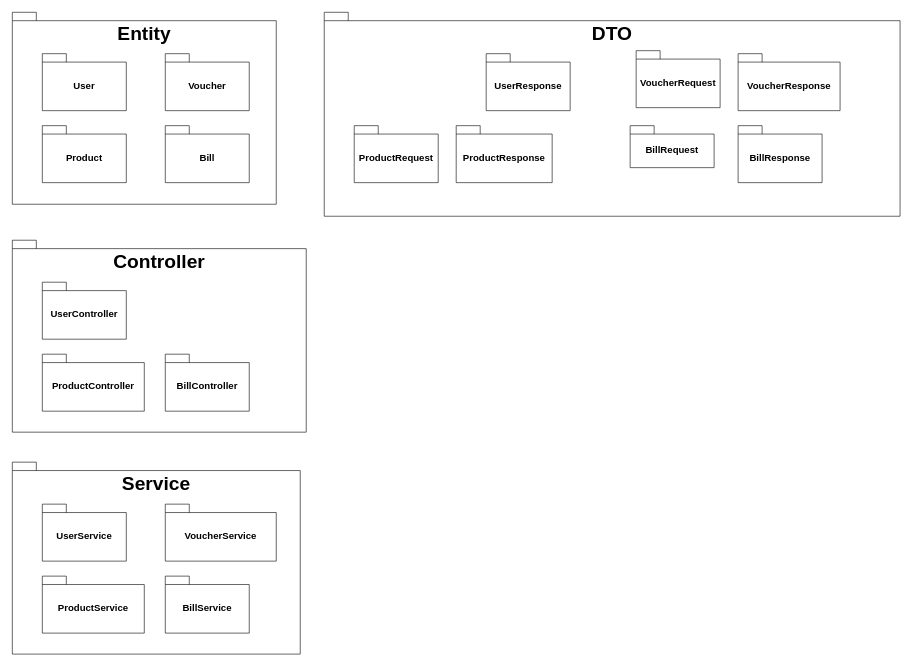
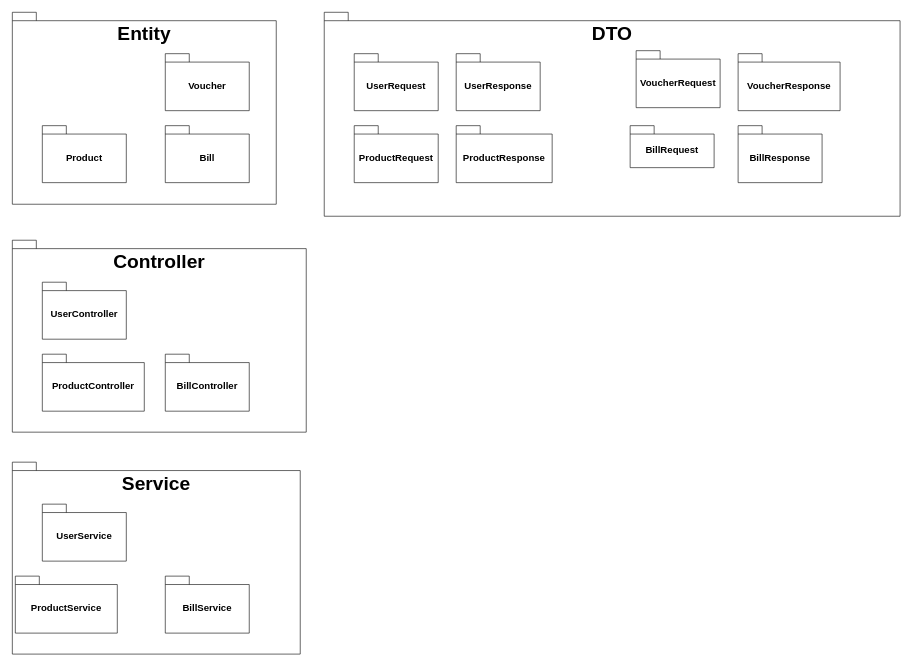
node "User": removed
node "UserRequest": added
node "UserResponse": moved (528, 82) -> (498, 82)
node "VoucherService": removed
node "ProductService": moved (93, 605) -> (66, 605)
